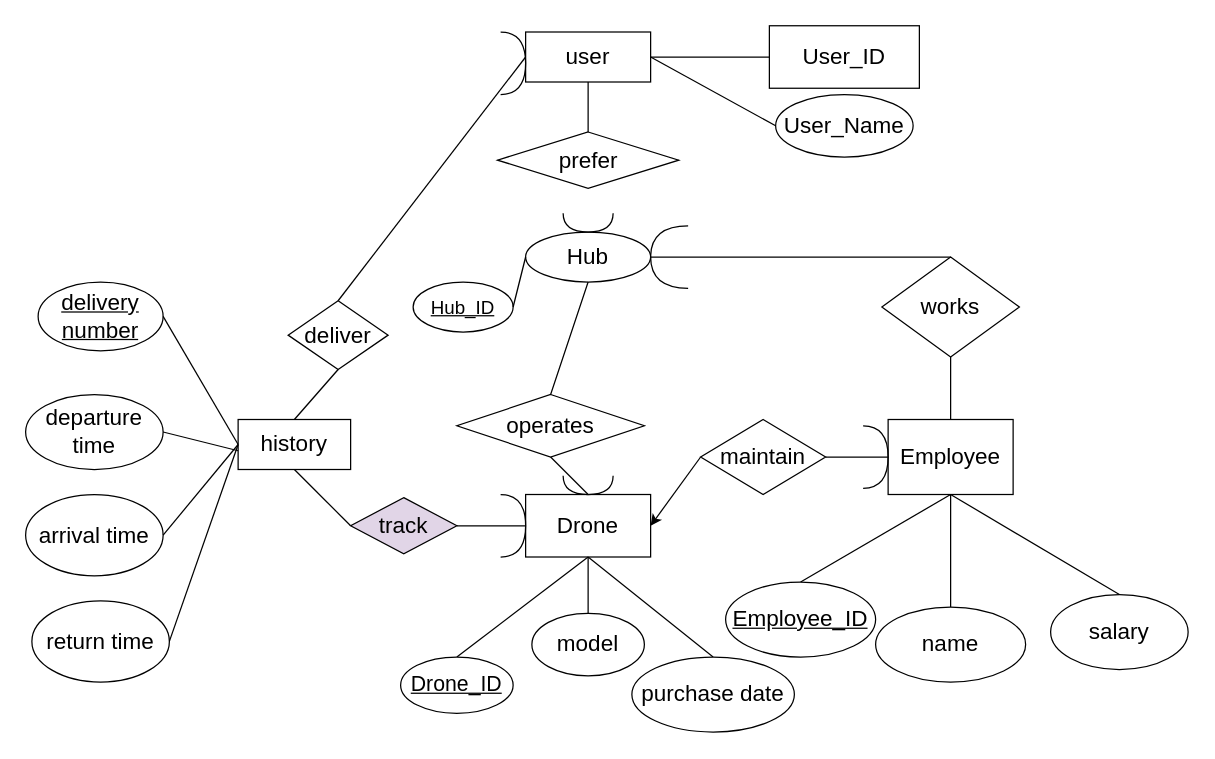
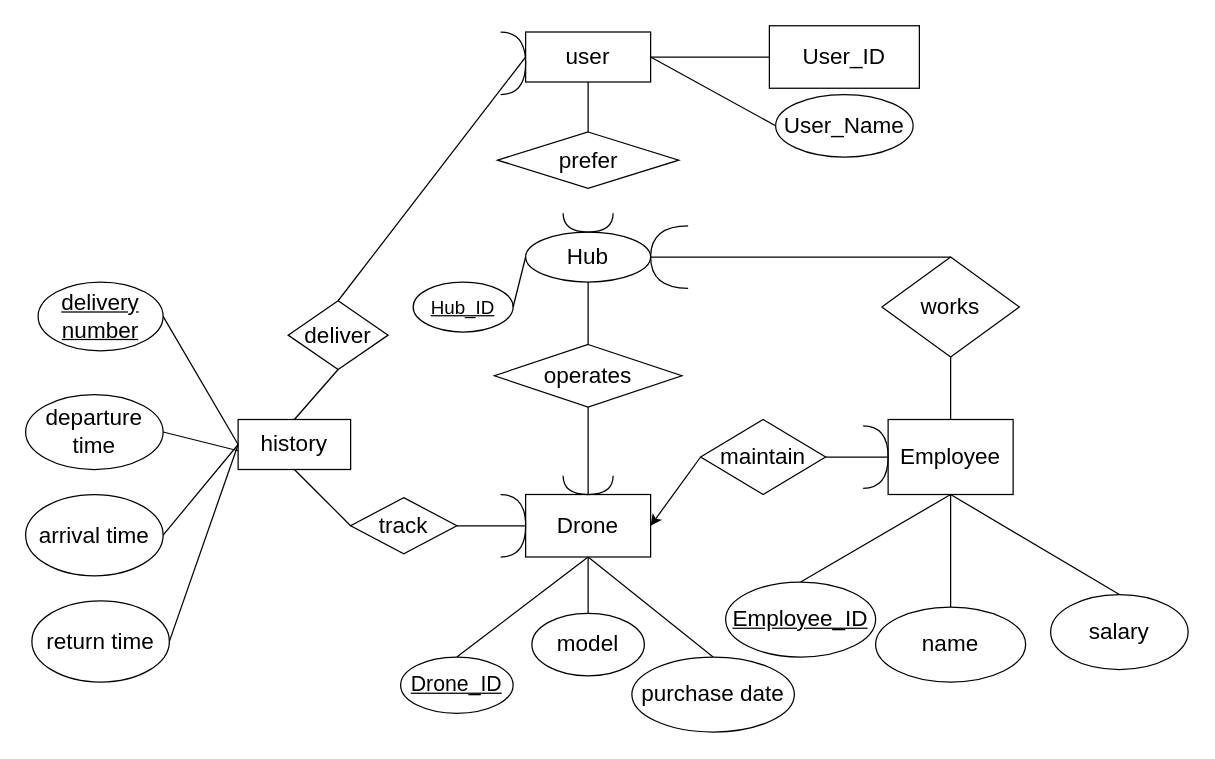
node "operates": moved (551, 426) -> (588, 376)
node "track": fillcolor #e1d5e7 -> #ffffff
